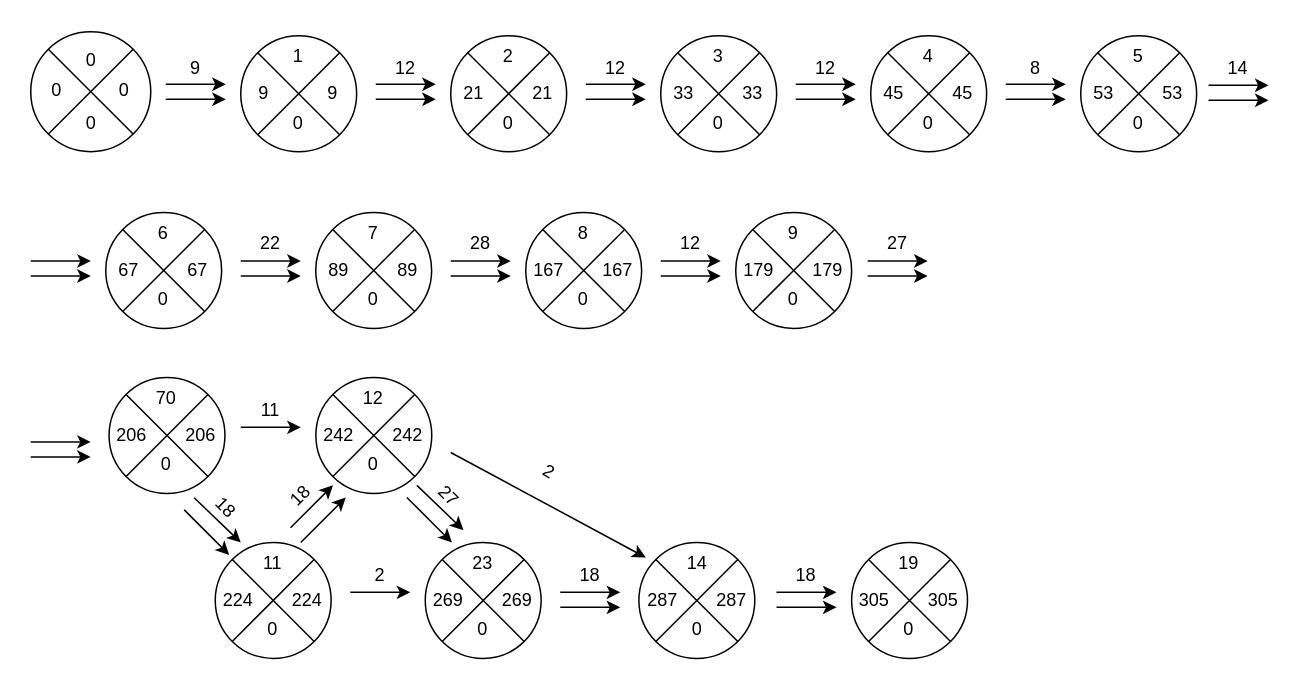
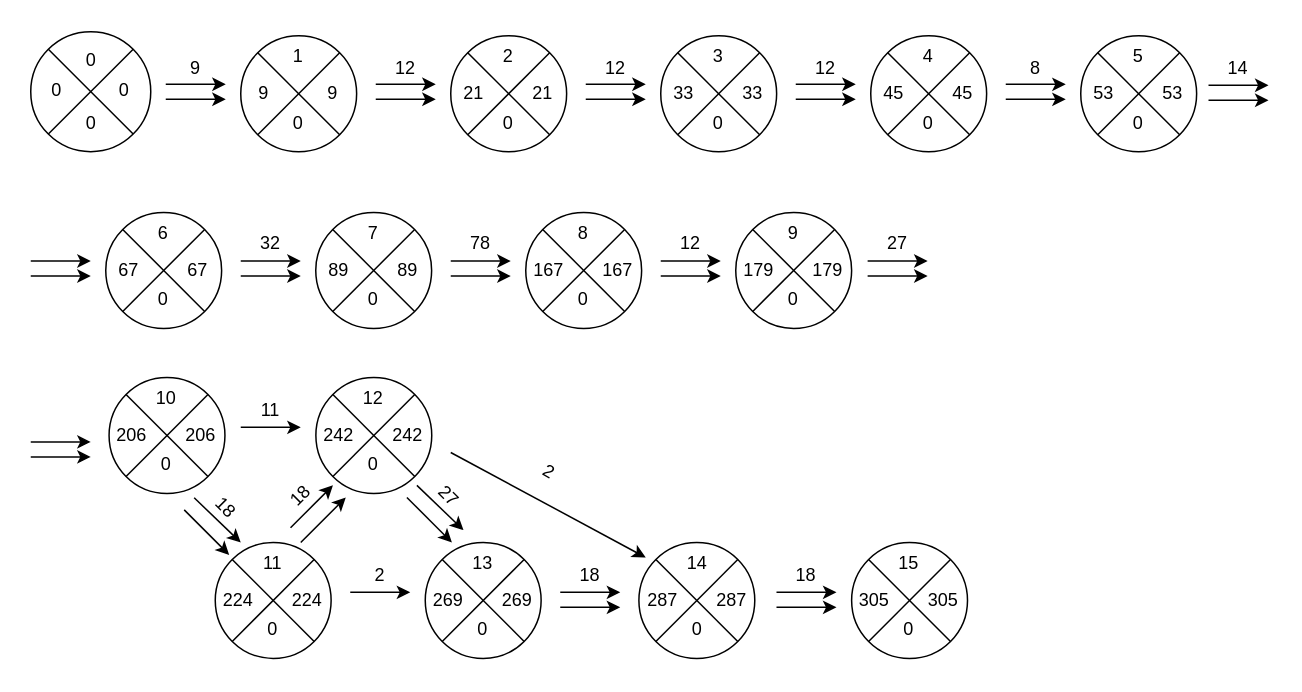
node "22": label "22" -> "32"
node "28": label "28" -> "78"
node "70": label "70" -> "10"
node "23": label "23" -> "13"
node "19": label "19" -> "15"
